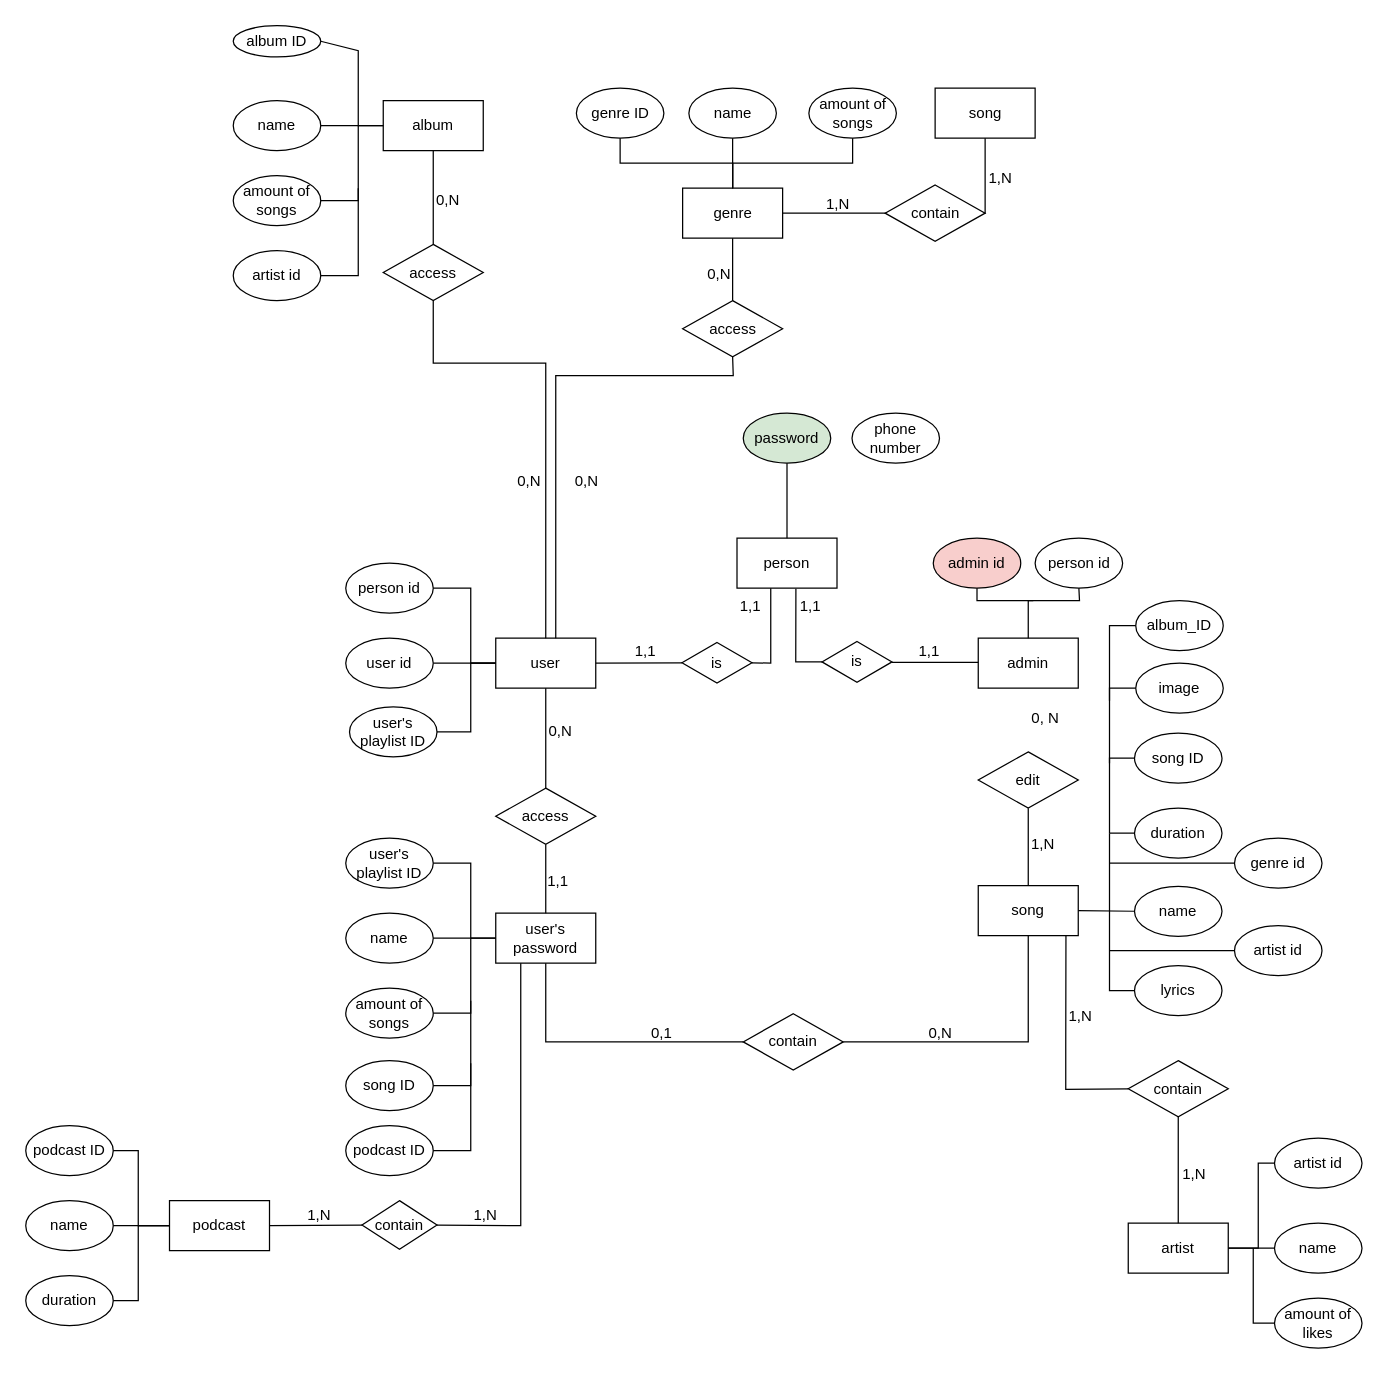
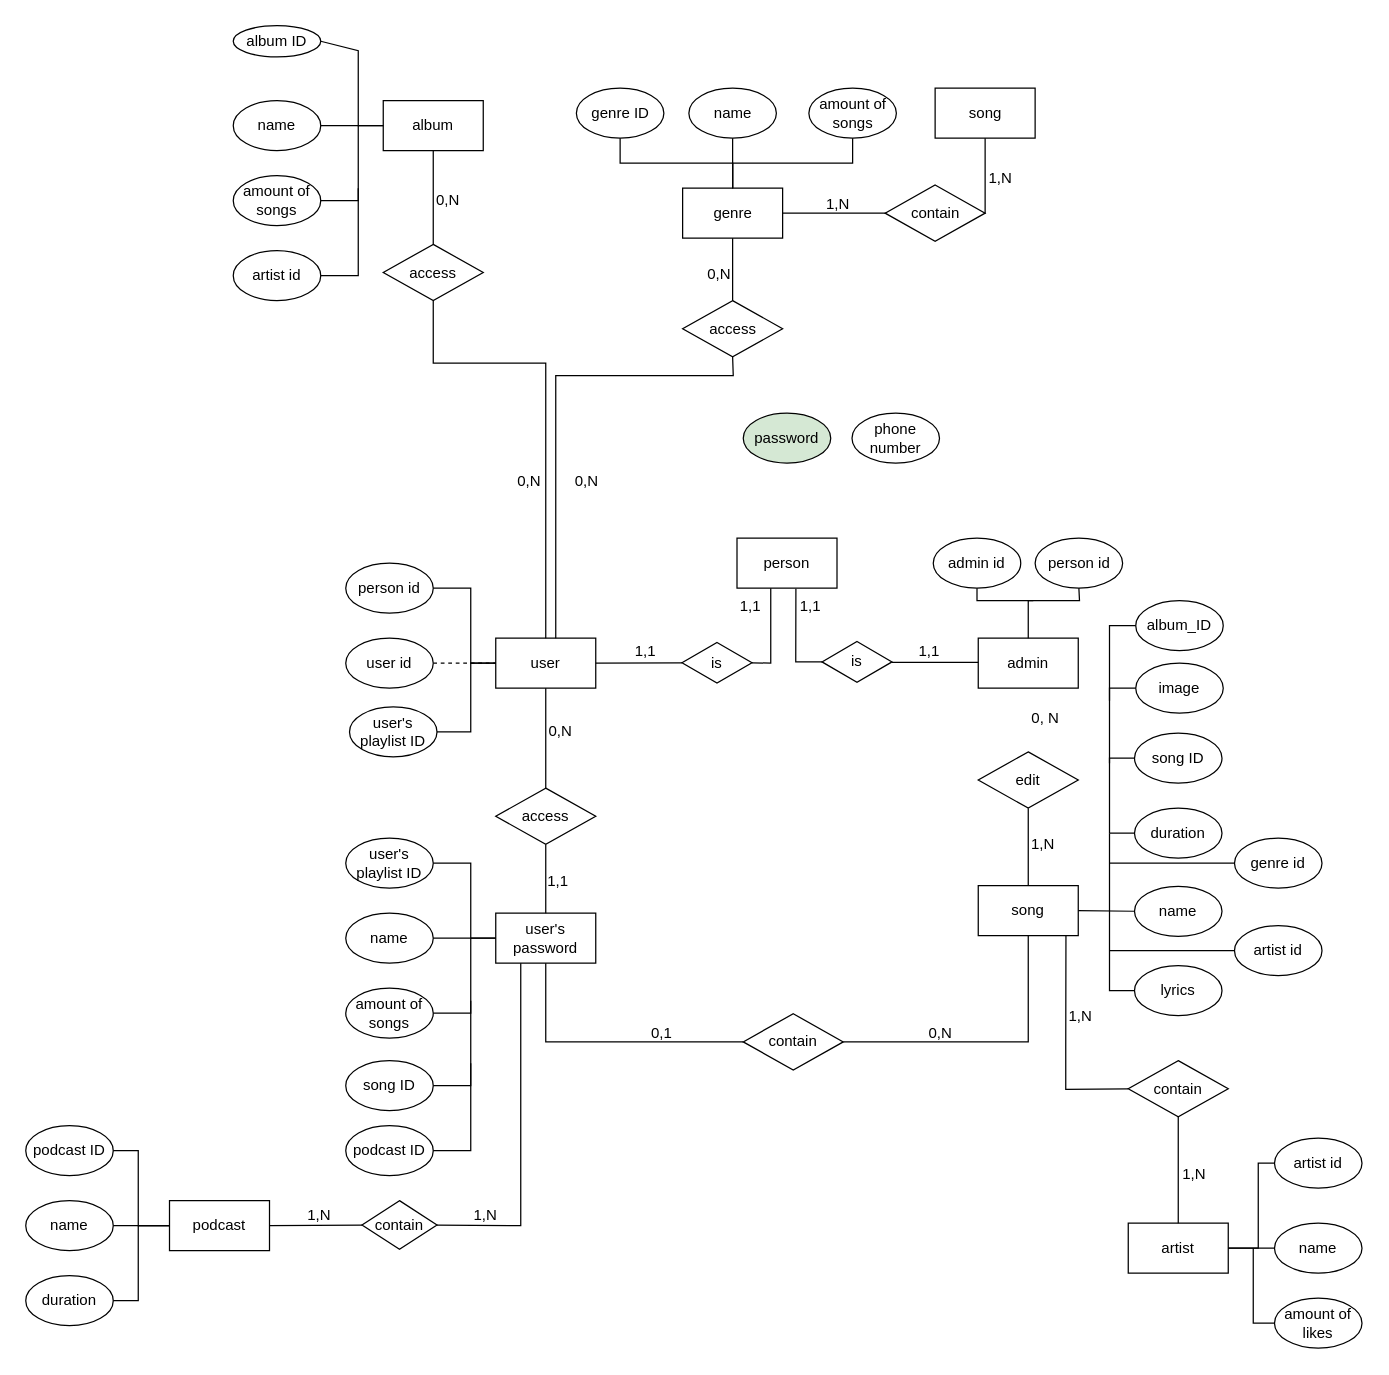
edge "password" -- "person": removed
node "admin id": fillcolor #f8cecc -> #ffffff
edge "user id" -- "user": style solid -> dashed
